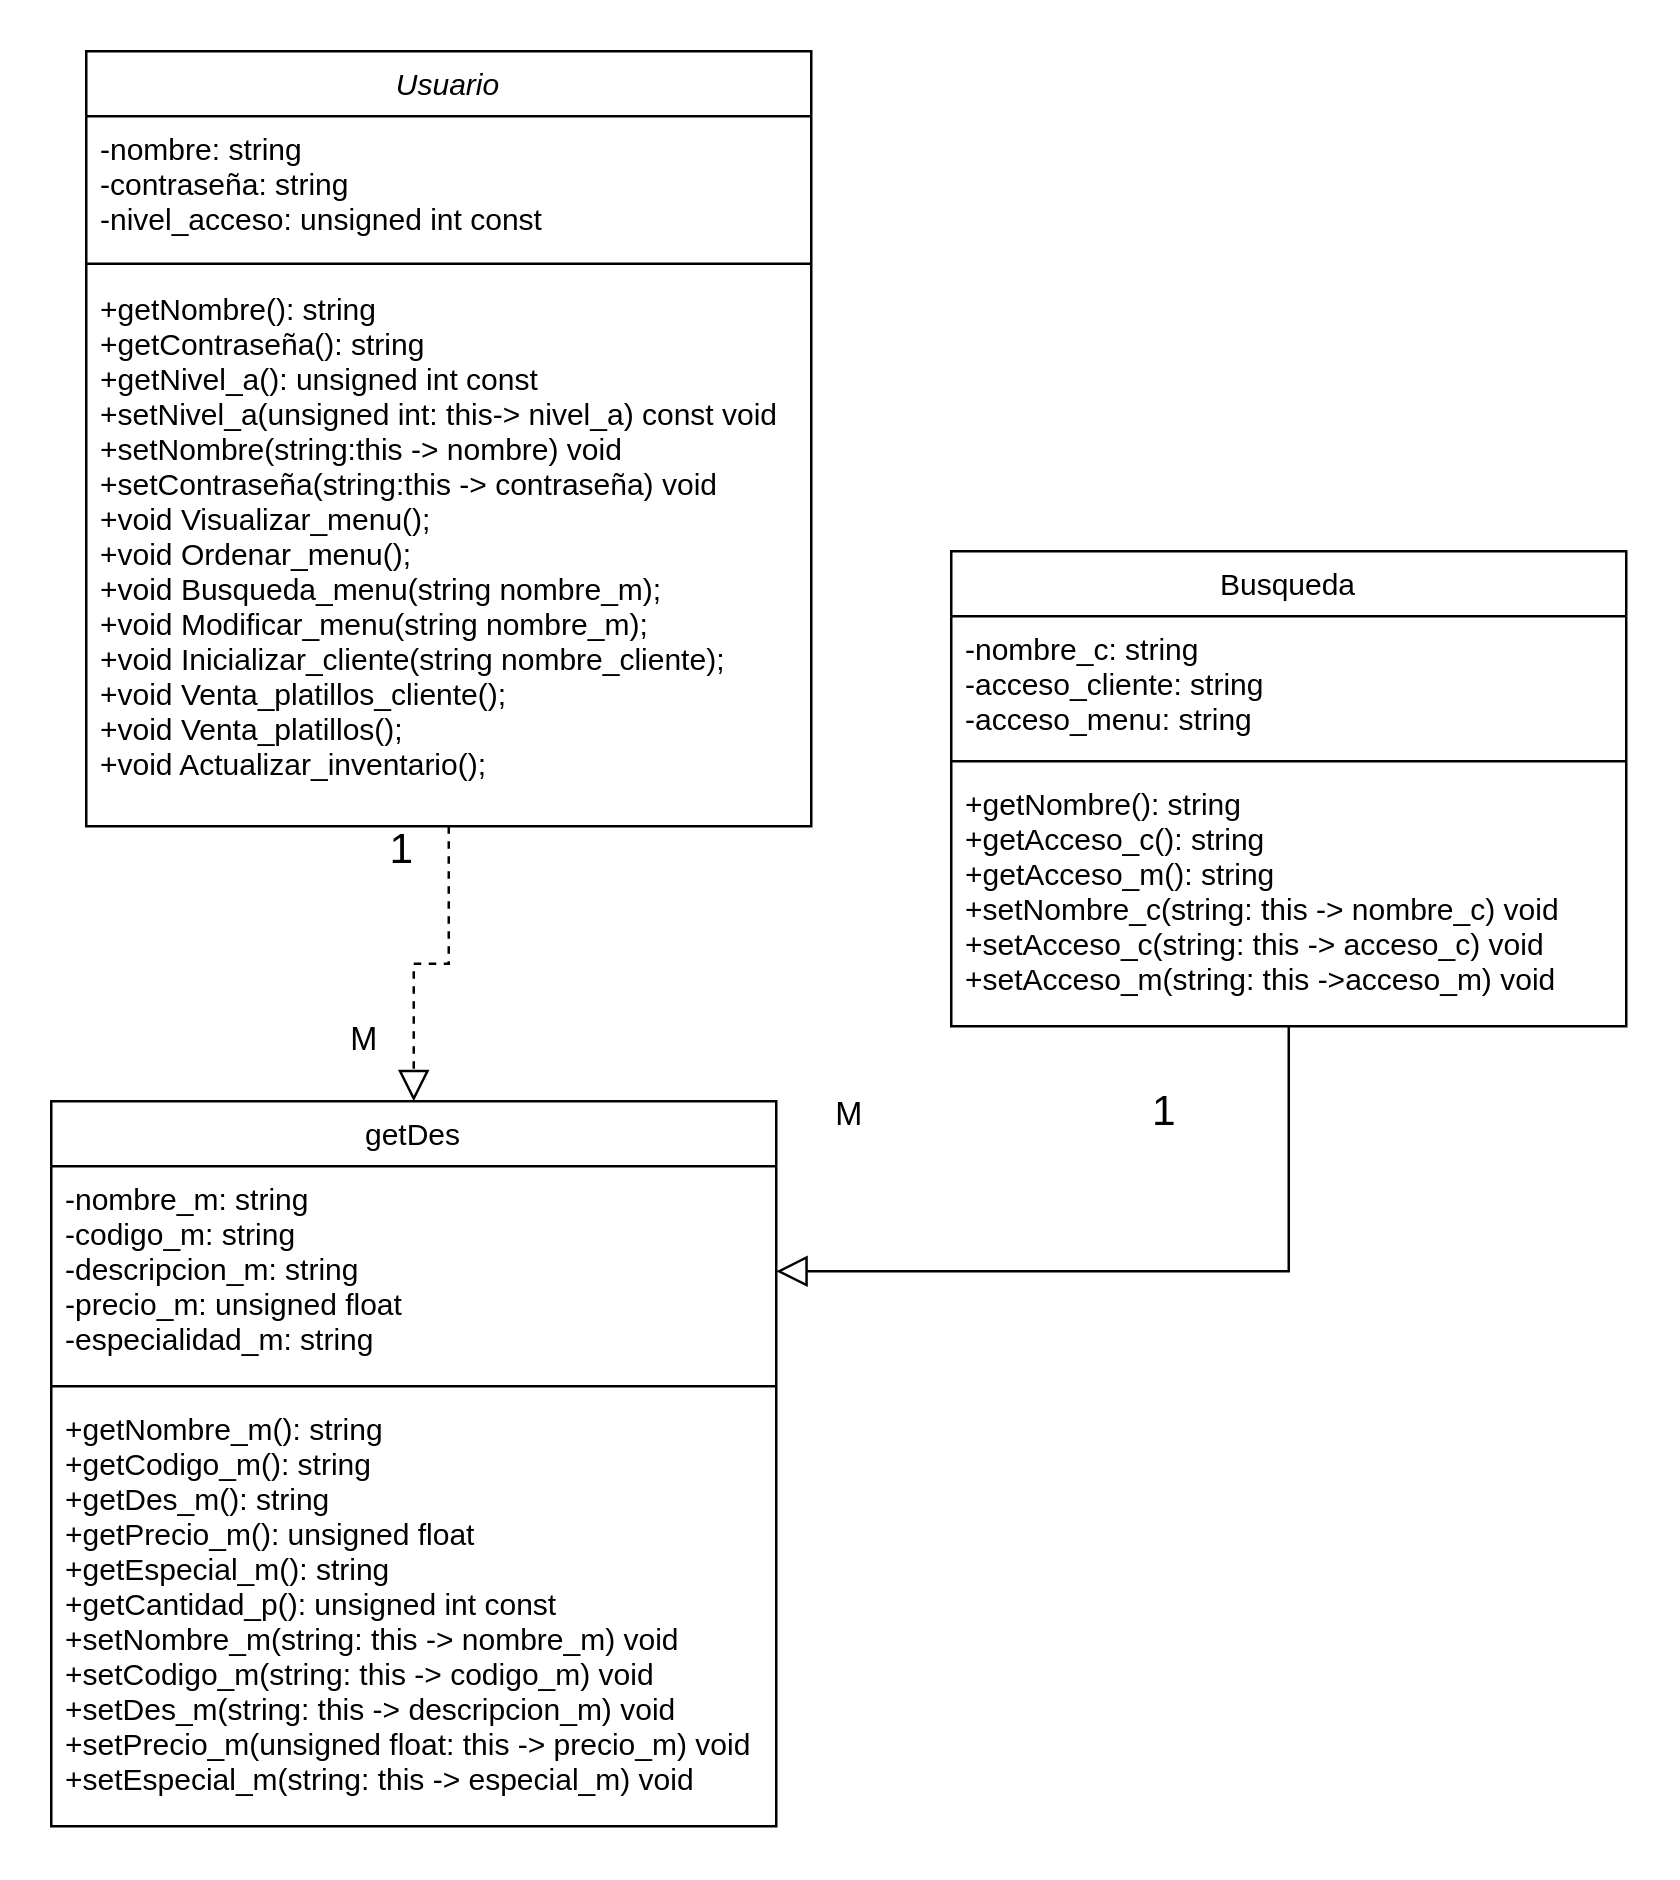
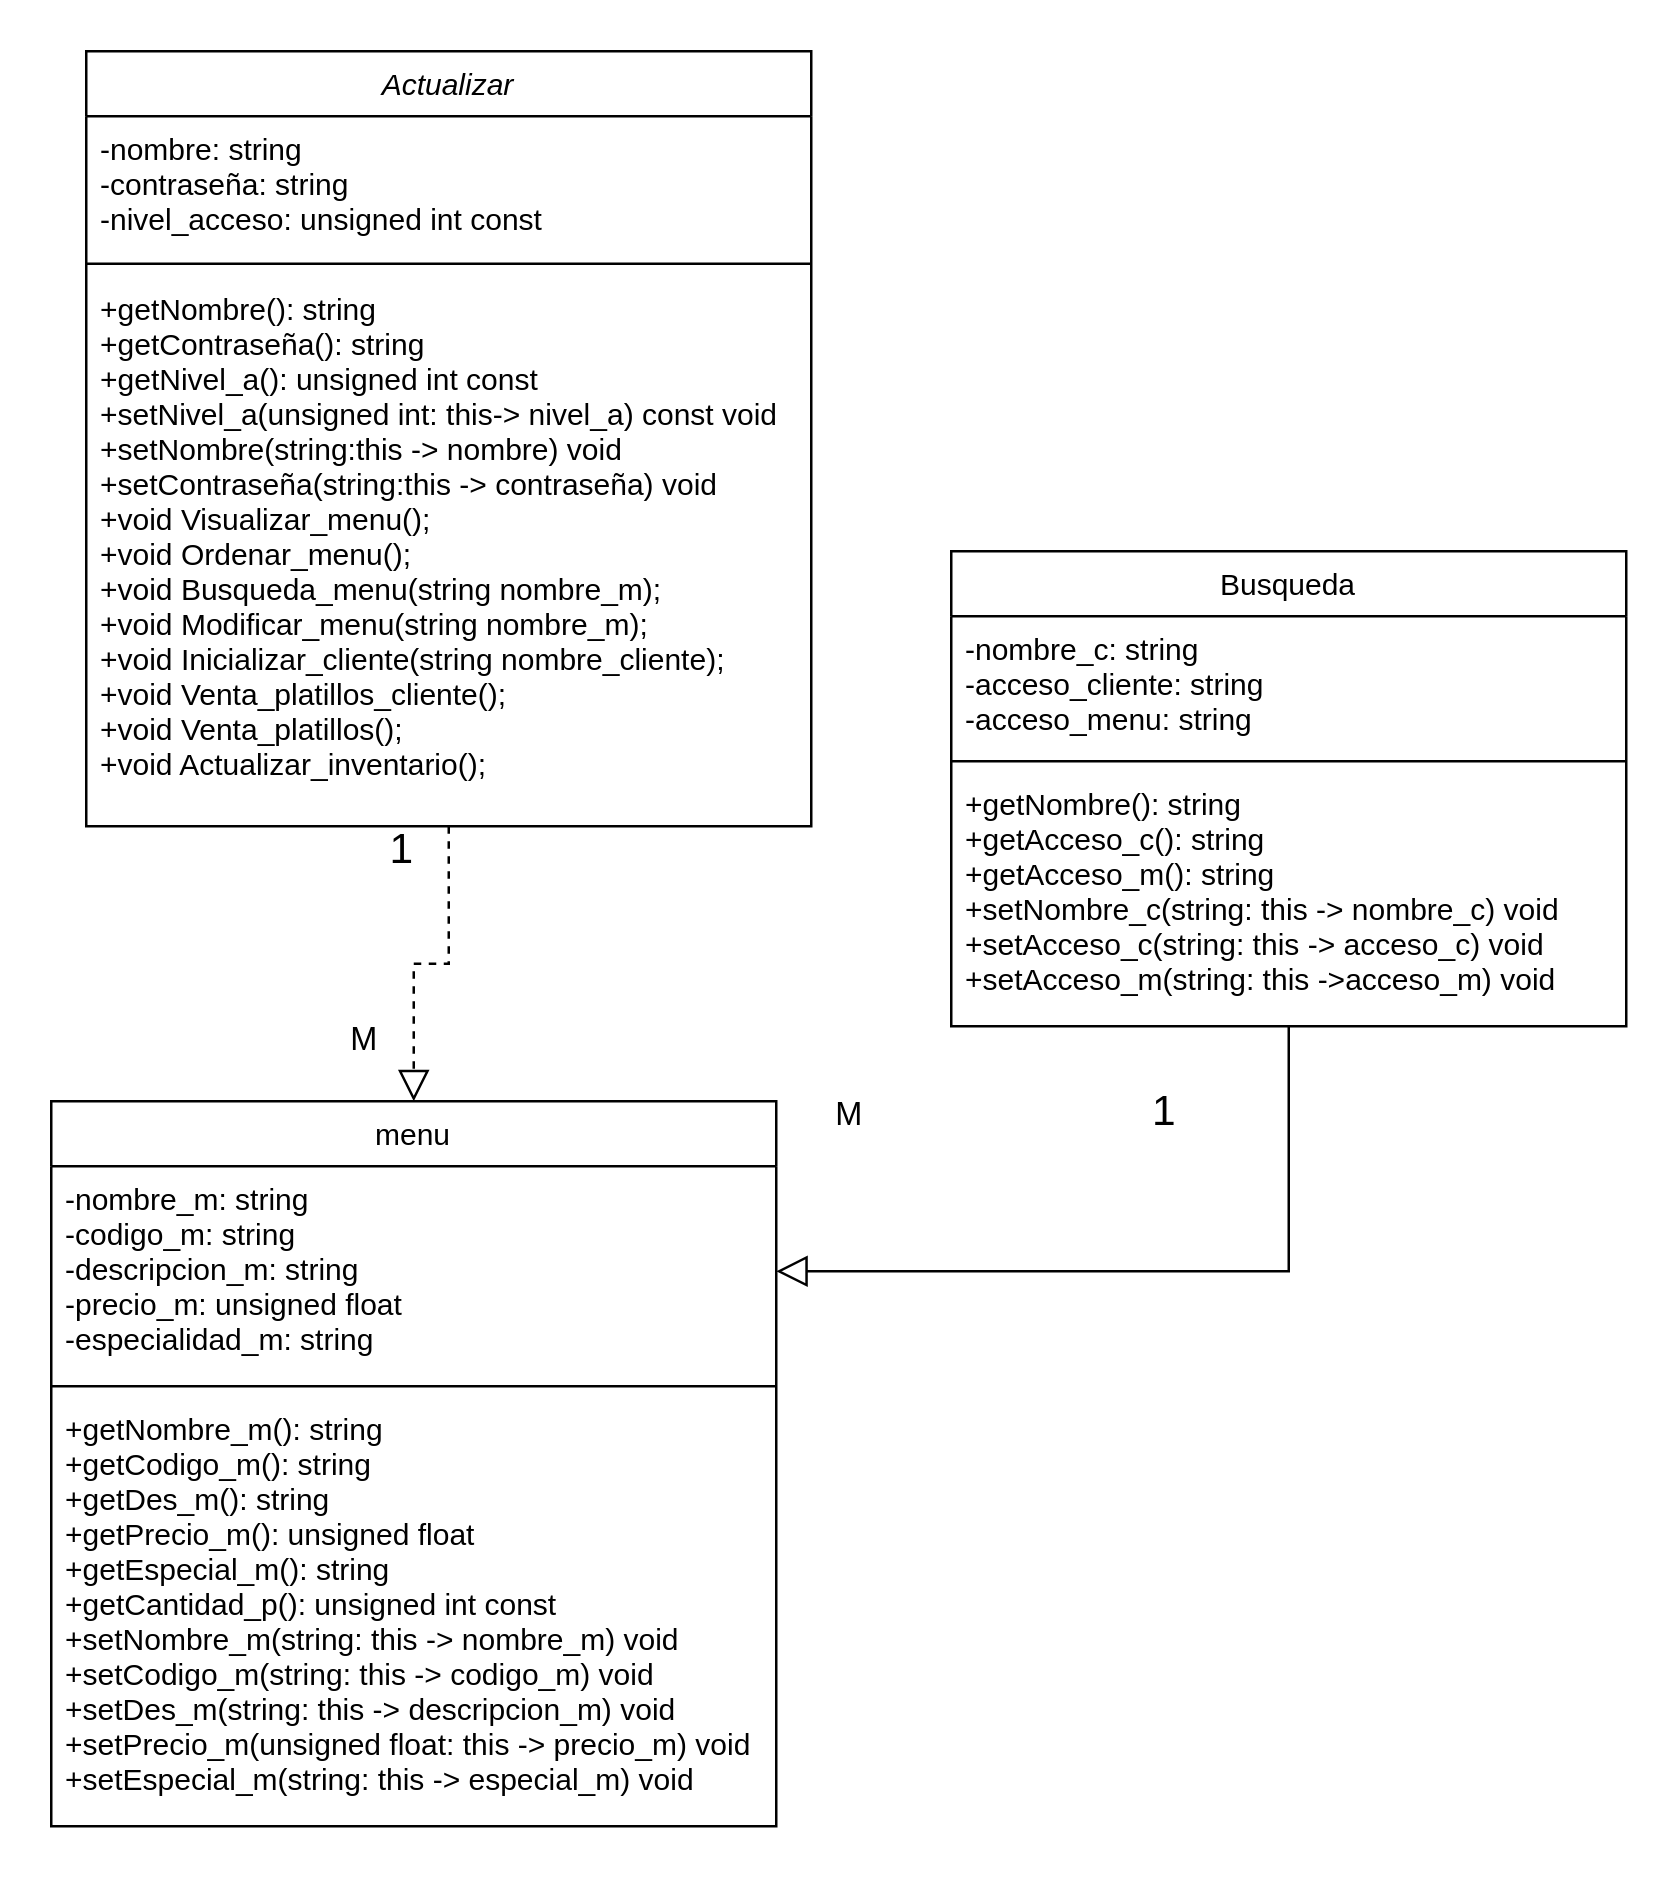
node "Usuario": label "Usuario" -> "Actualizar"
node "getDes": label "getDes" -> "menu"
